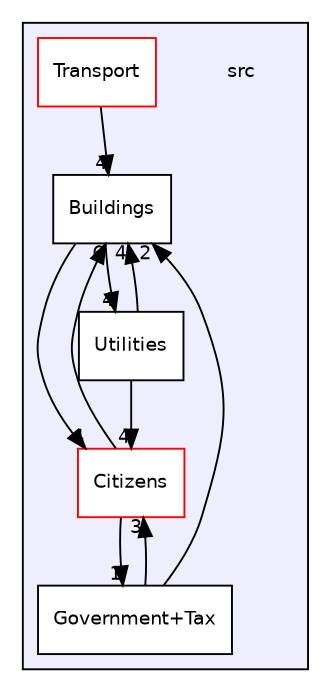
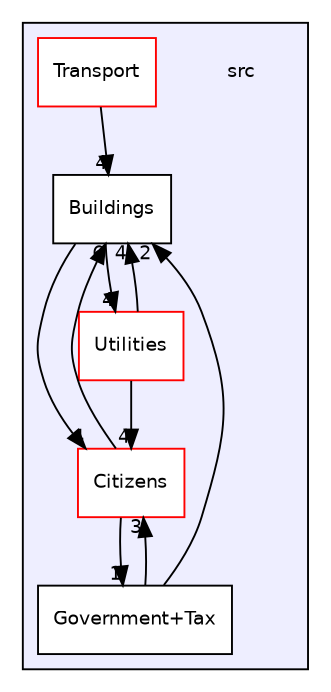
node "Utilities": color black -> red
